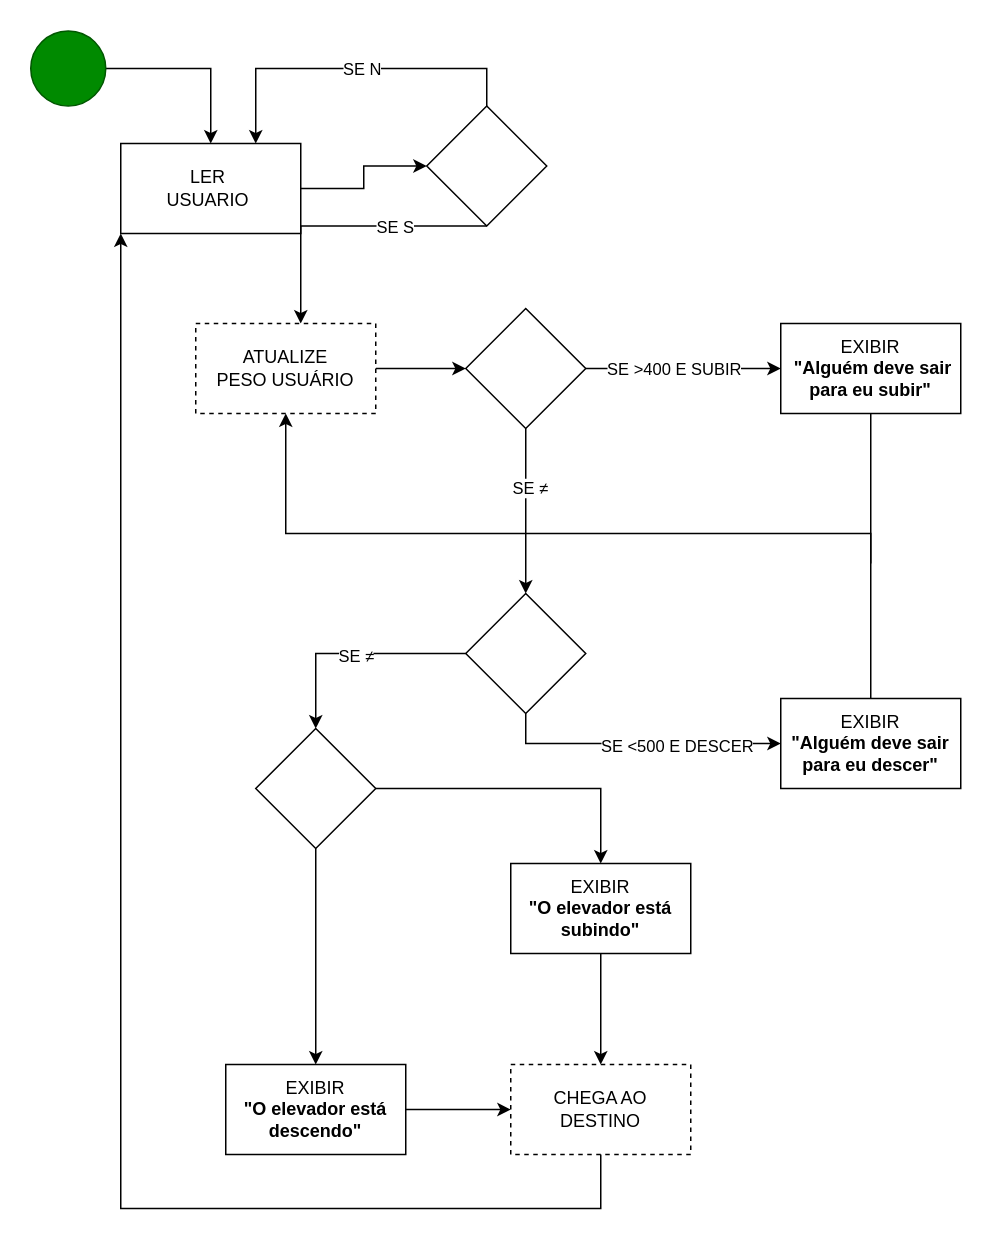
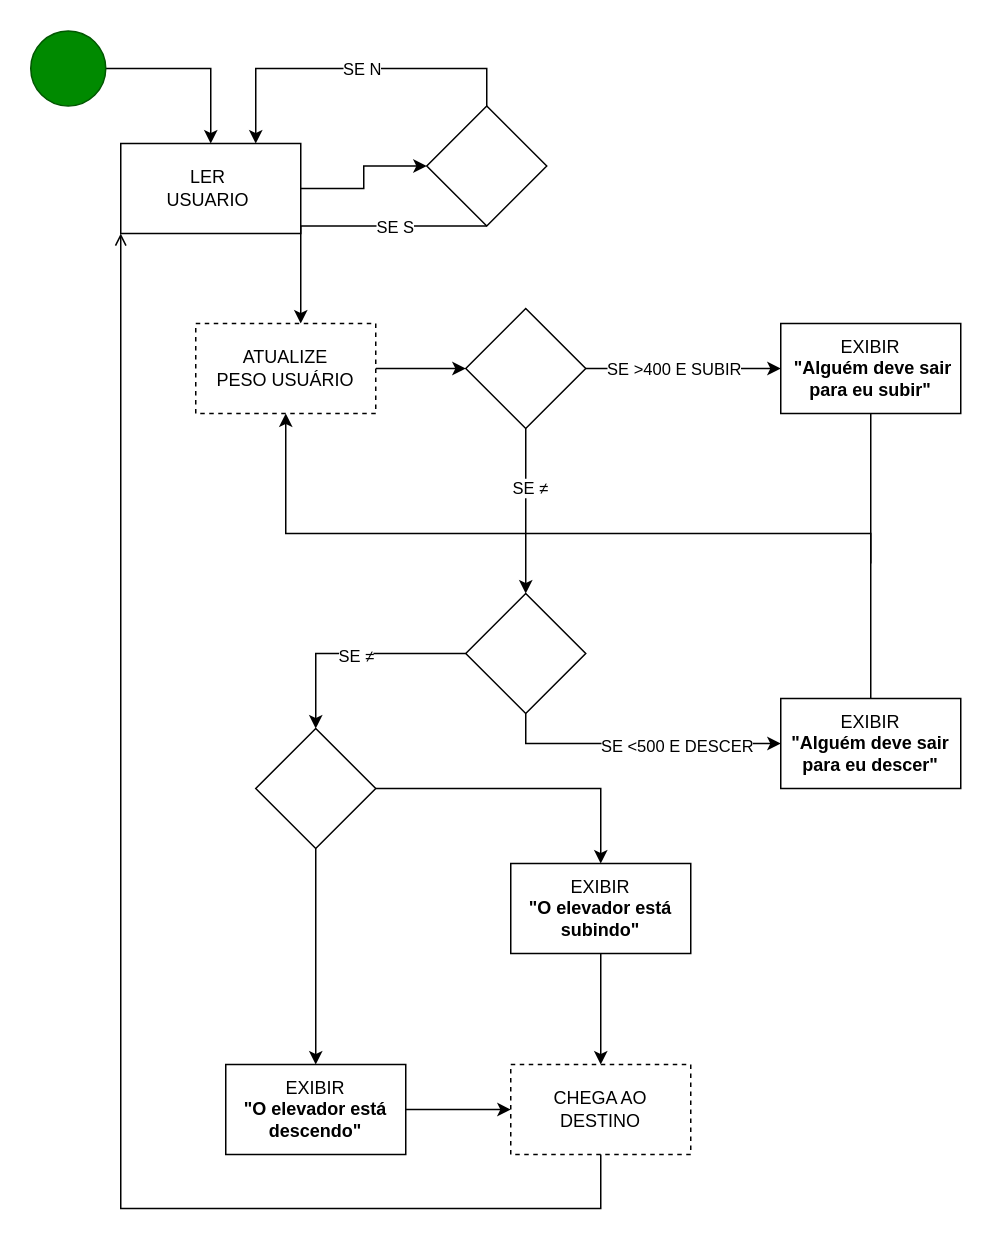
edge "CHEGA AO DESTINO" -> "LER USUARIO": arrowhead classic -> open
